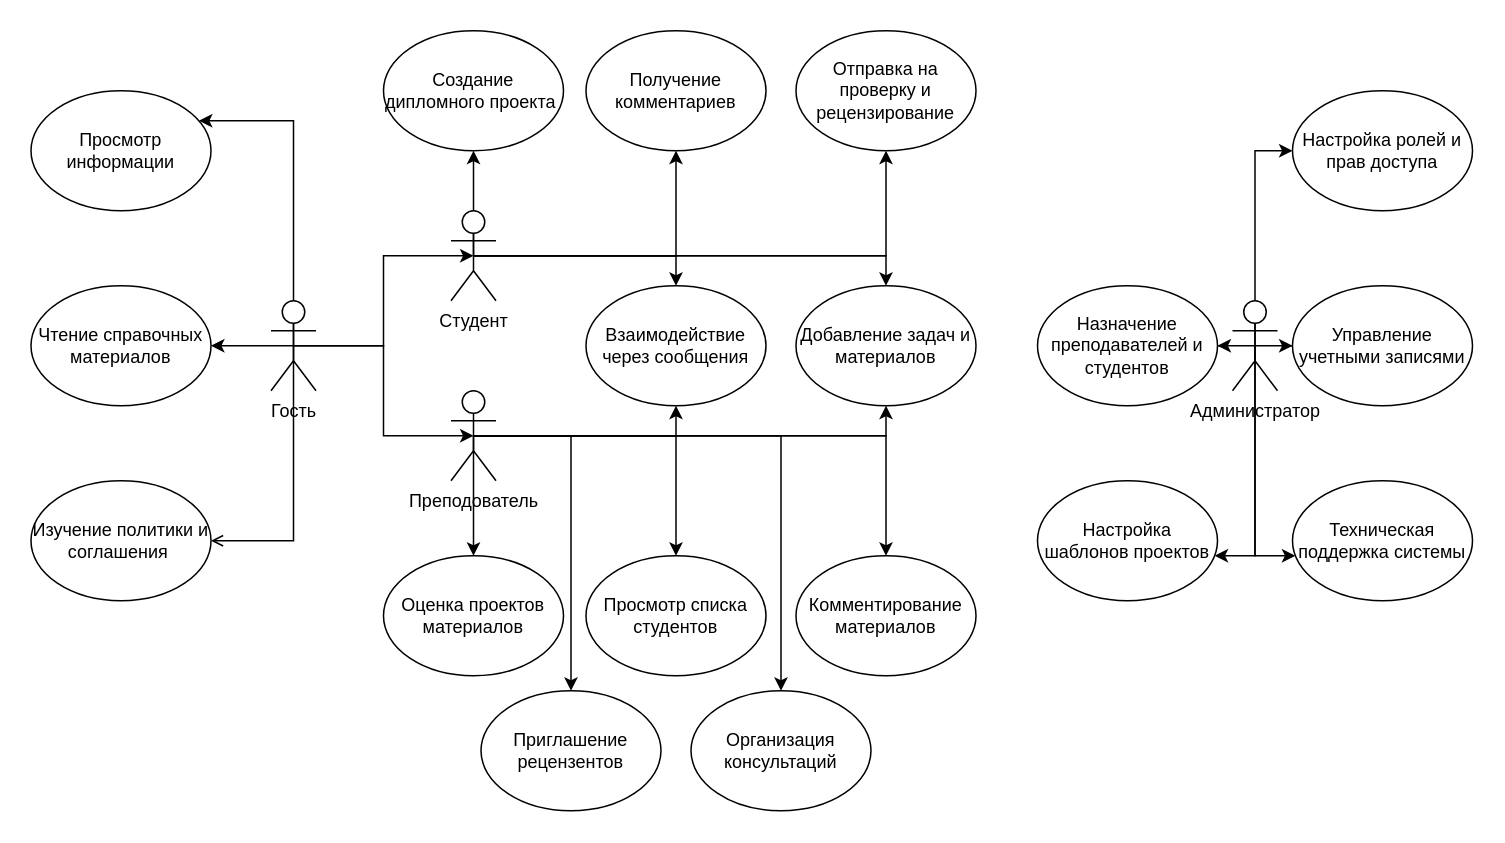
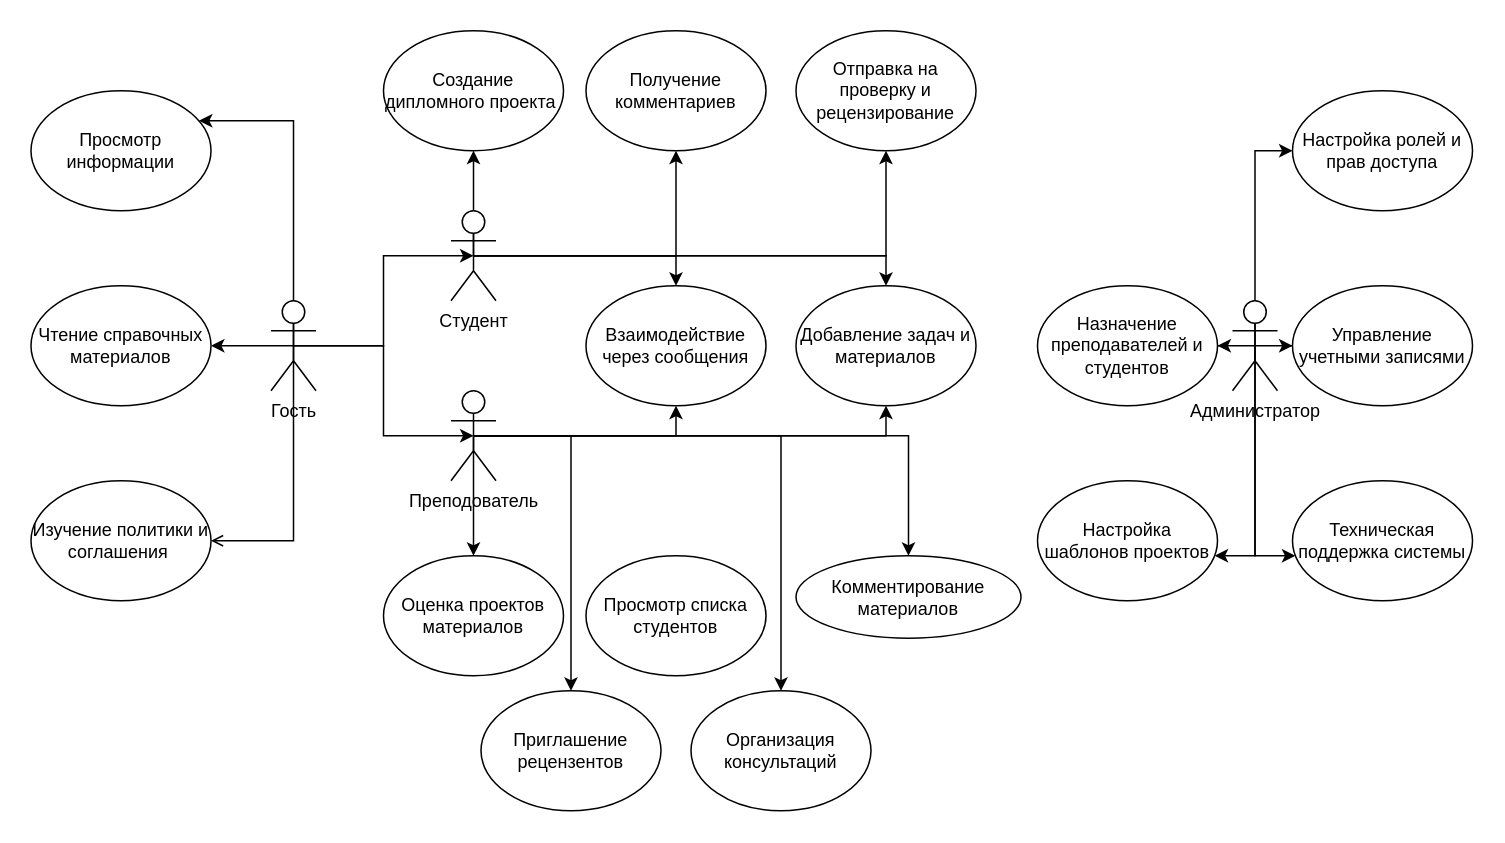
edge "Преподователь" -> "Просмотр списка студентов": removed
node "Комментирование материалов": size 180x120 -> 225x83
